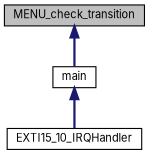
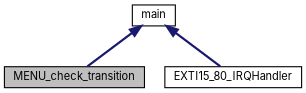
edge "main" -> "MENU_check_transition": reversed
node "EXTI15_10_IRQHandler": label "EXTI15_10_IRQHandler" -> "EXTI15_80_IRQHandler"
